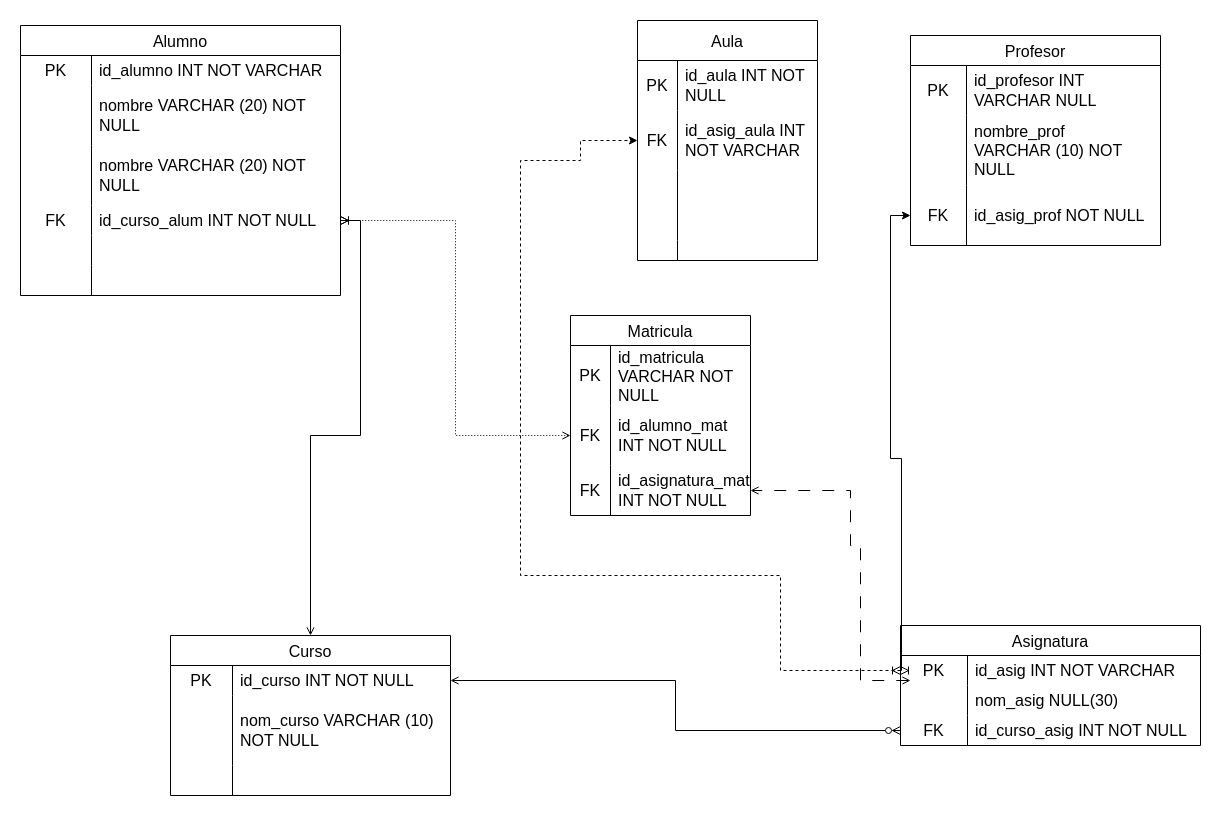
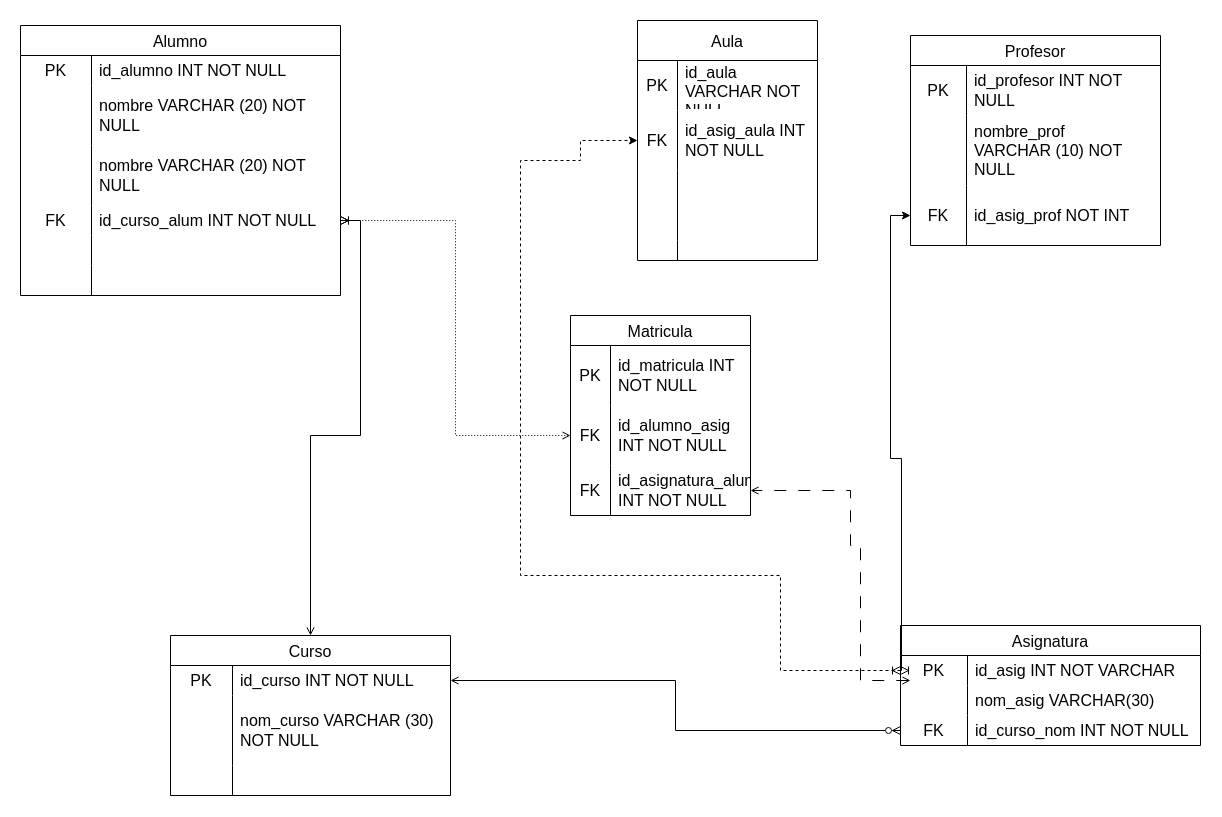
node "id_alumno INT NOT VARCHAR": label "id_alumno INT NOT VARCHAR" -> "id_alumno INT NOT NULL"
node "id_aula INT NOT NULL": label "id_aula INT NOT NULL" -> "id_aula VARCHAR NOT NULL"
node "id_profesor INT VARCHAR NULL": label "id_profesor INT VARCHAR NULL" -> "id_profesor INT NOT NULL"
node "id_asig_aula INT NOT VARCHAR": label "id_asig_aula INT NOT VARCHAR" -> "id_asig_aula INT NOT NULL"
node "id_asig_prof NOT NULL": label "id_asig_prof NOT NULL" -> "id_asig_prof NOT INT"
node "id_matricula VARCHAR NOT NULL": label "id_matricula VARCHAR NOT NULL" -> "id_matricula INT NOT NULL"
node "id_alumno_mat INT NOT NULL": label "id_alumno_mat INT NOT NULL" -> "id_alumno_asig INT NOT NULL"
node "id_asignatura_mat INT NOT NULL": label "id_asignatura_mat INT NOT NULL" -> "id_asignatura_alumno INT NOT NULL"
node "nom_asig NULL(30)": label "nom_asig NULL(30)" -> "nom_asig VARCHAR(30)"
node "nom_curso VARCHAR (10) NOT NULL": label "nom_curso VARCHAR (10) NOT NULL" -> "nom_curso VARCHAR (30) NOT NULL"
node "id_curso_asig INT NOT NULL": label "id_curso_asig INT NOT NULL" -> "id_curso_nom INT NOT NULL"
